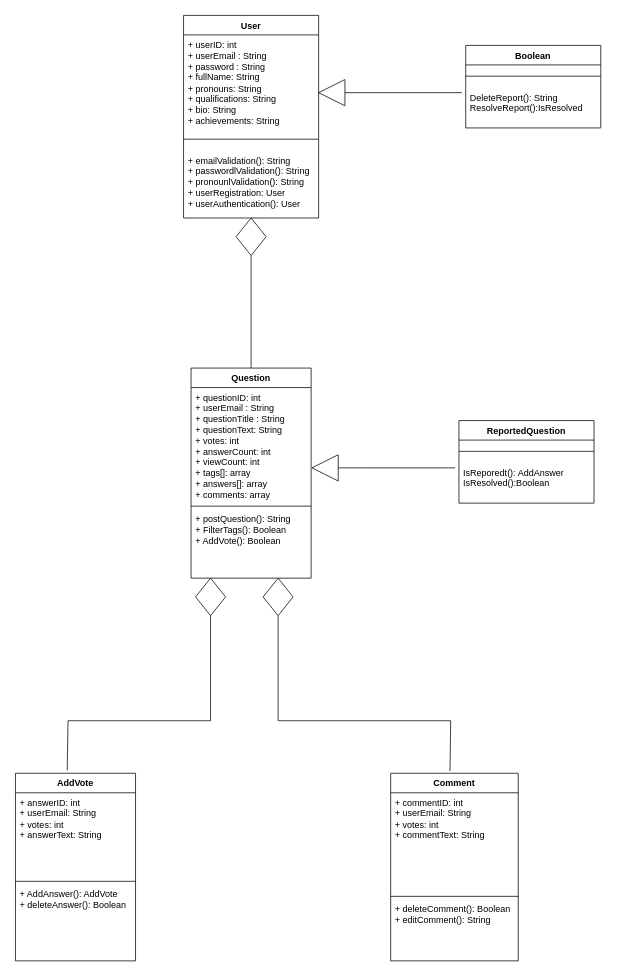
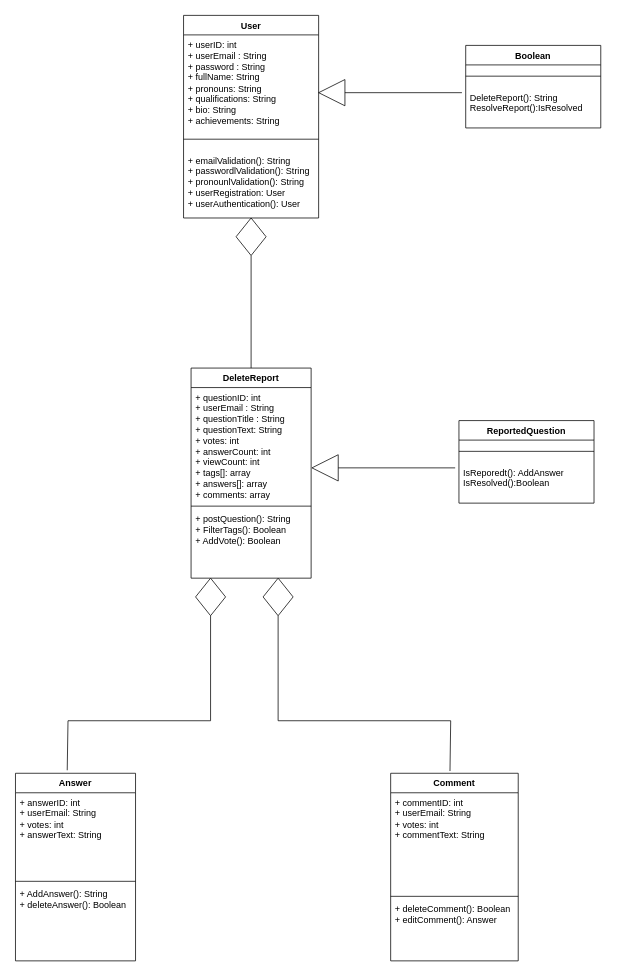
node "Question": label "Question" -> "DeleteReport"
node "AddVote": label "AddVote" -> "Answer"
node "+ AddAnswer(): AddVote + deleteAnswer(): Boolean": label "+ AddAnswer(): AddVote + deleteAnswer(): Boolean" -> "+ AddAnswer(): String + deleteAnswer(): Boolean"
node "+ deleteComment(): Boolean + editComment(): String": label "+ deleteComment(): Boolean + editComment(): String" -> "+ deleteComment(): Boolean + editComment(): Answer"
